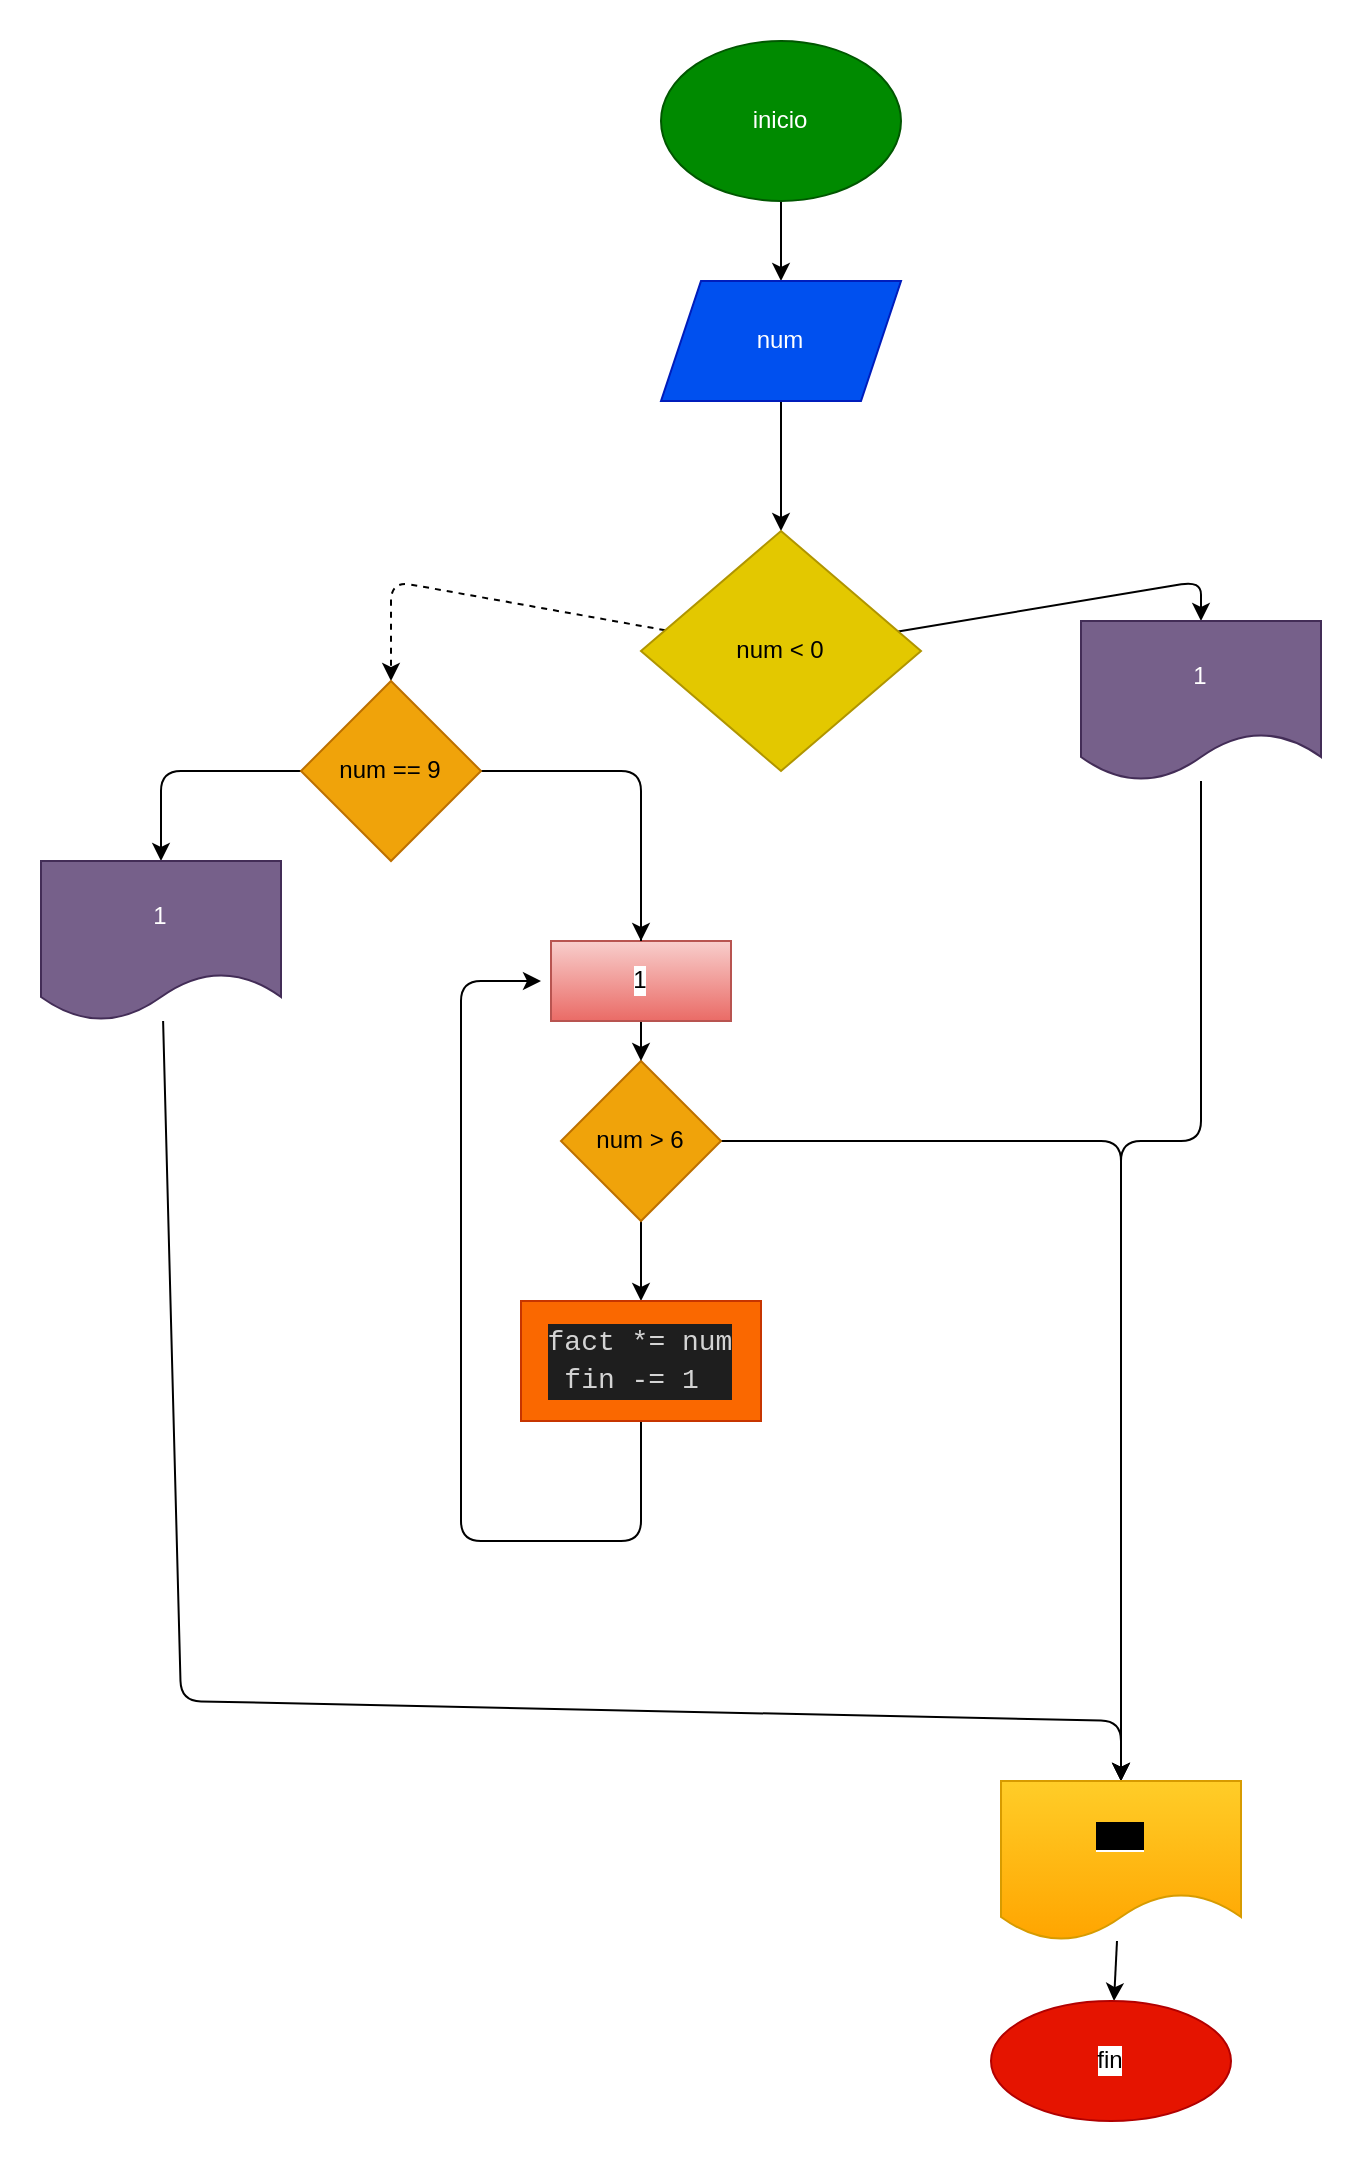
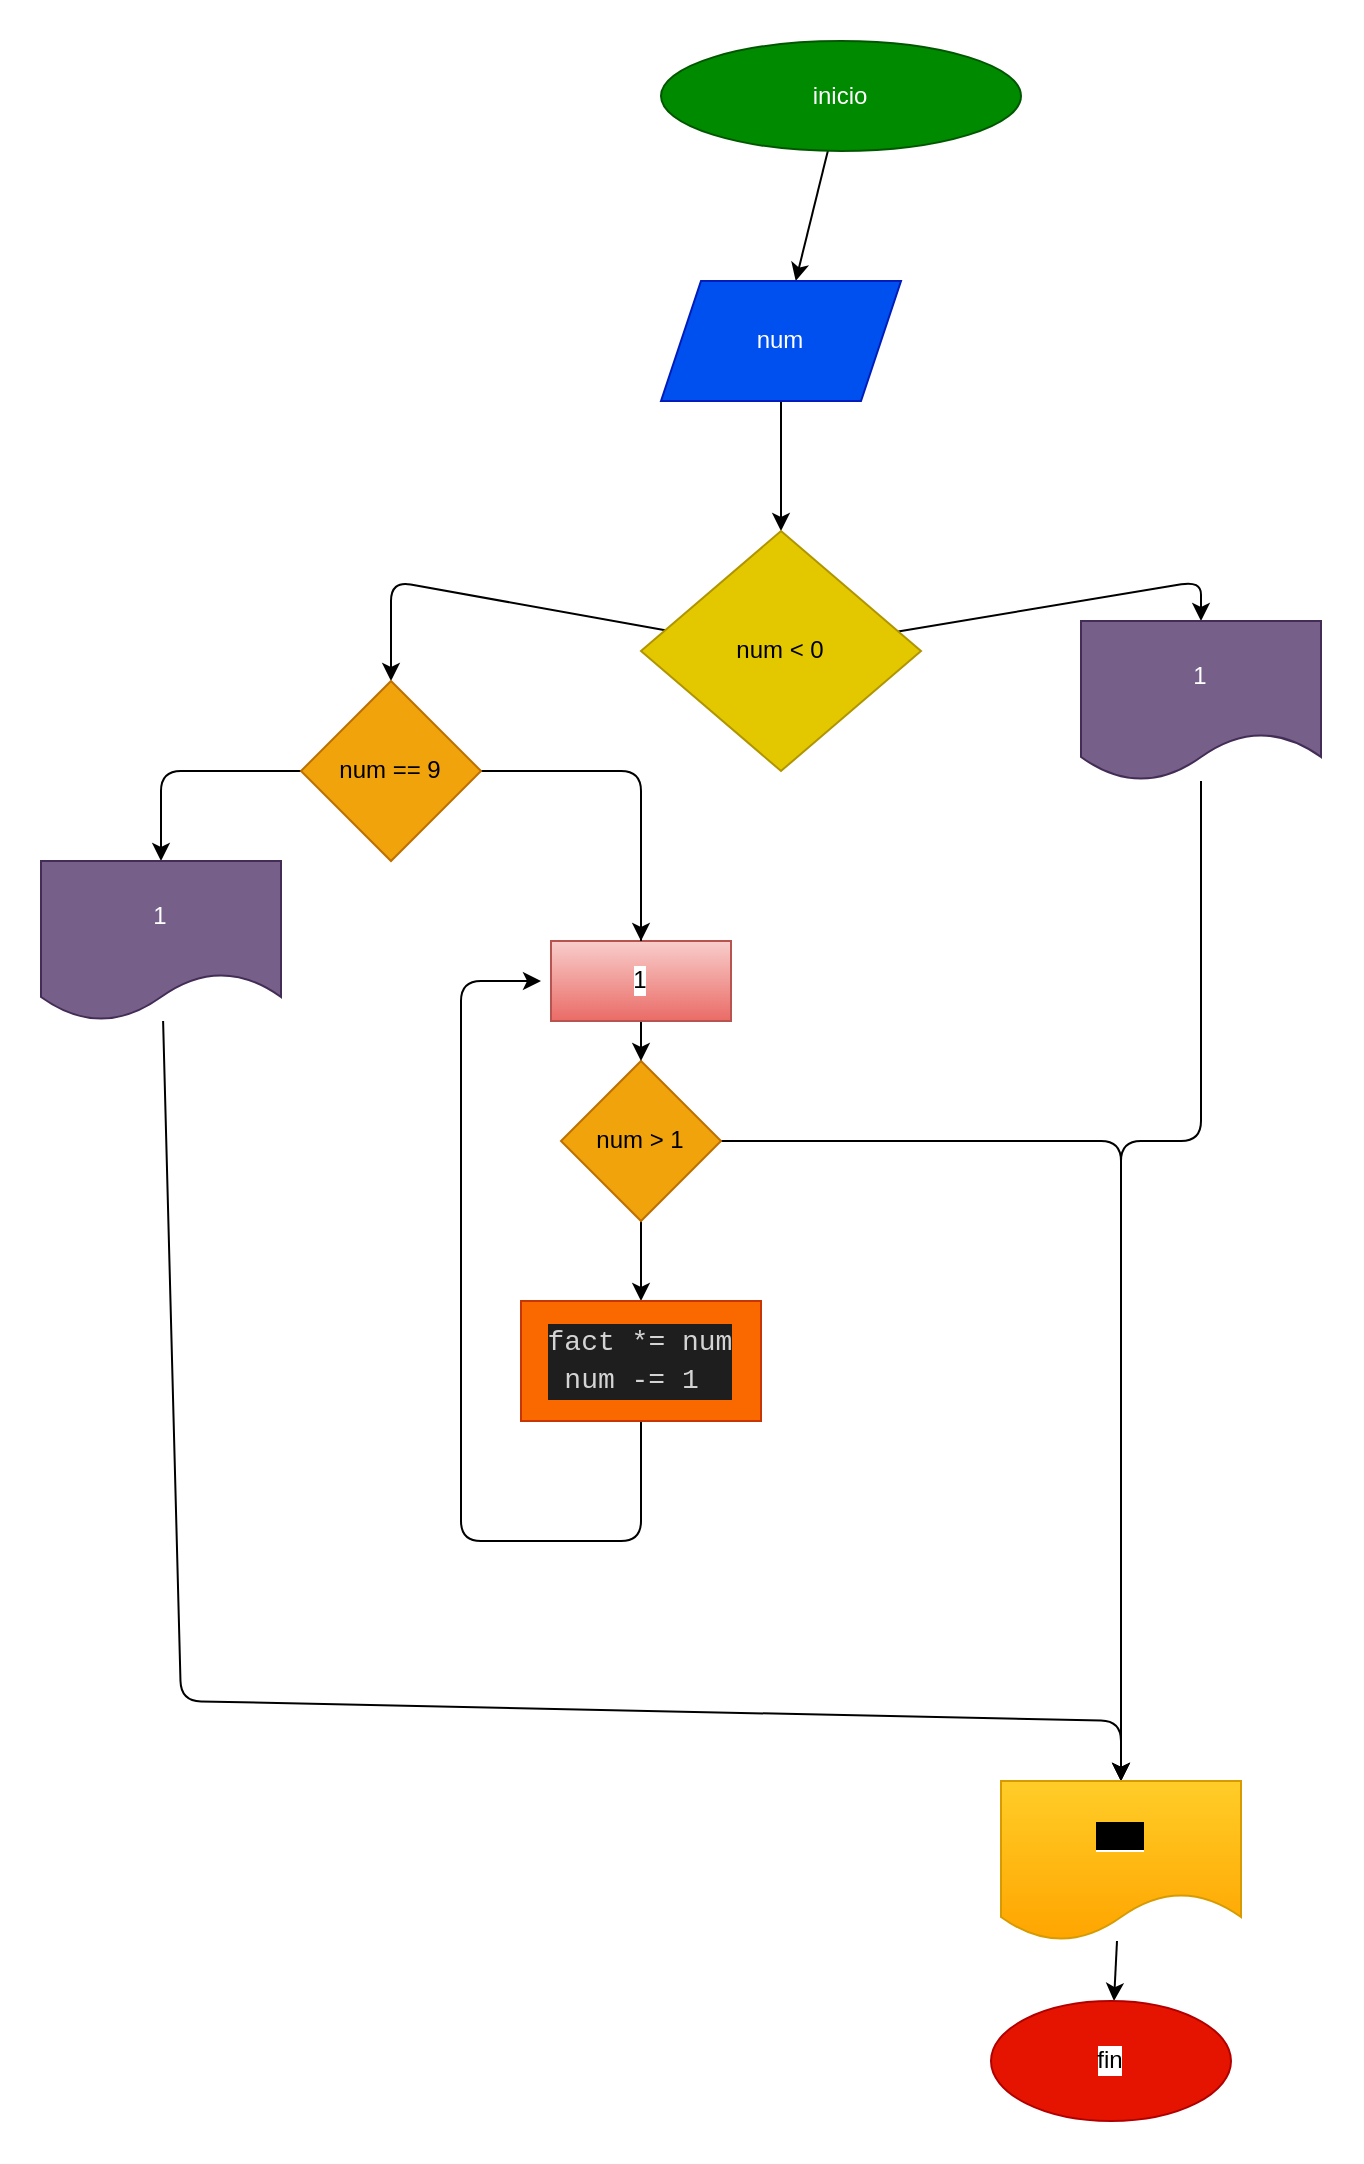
node "inicio": size 240x160 -> 360x110
edge "num < 0" -> "num == 9": style dashed -> solid
node "num > 6": label "num > 6" -> "num > 1"
node "fact *= num fin -= 1": label "fact *= num fin -= 1" -> "fact *= num num -= 1"
